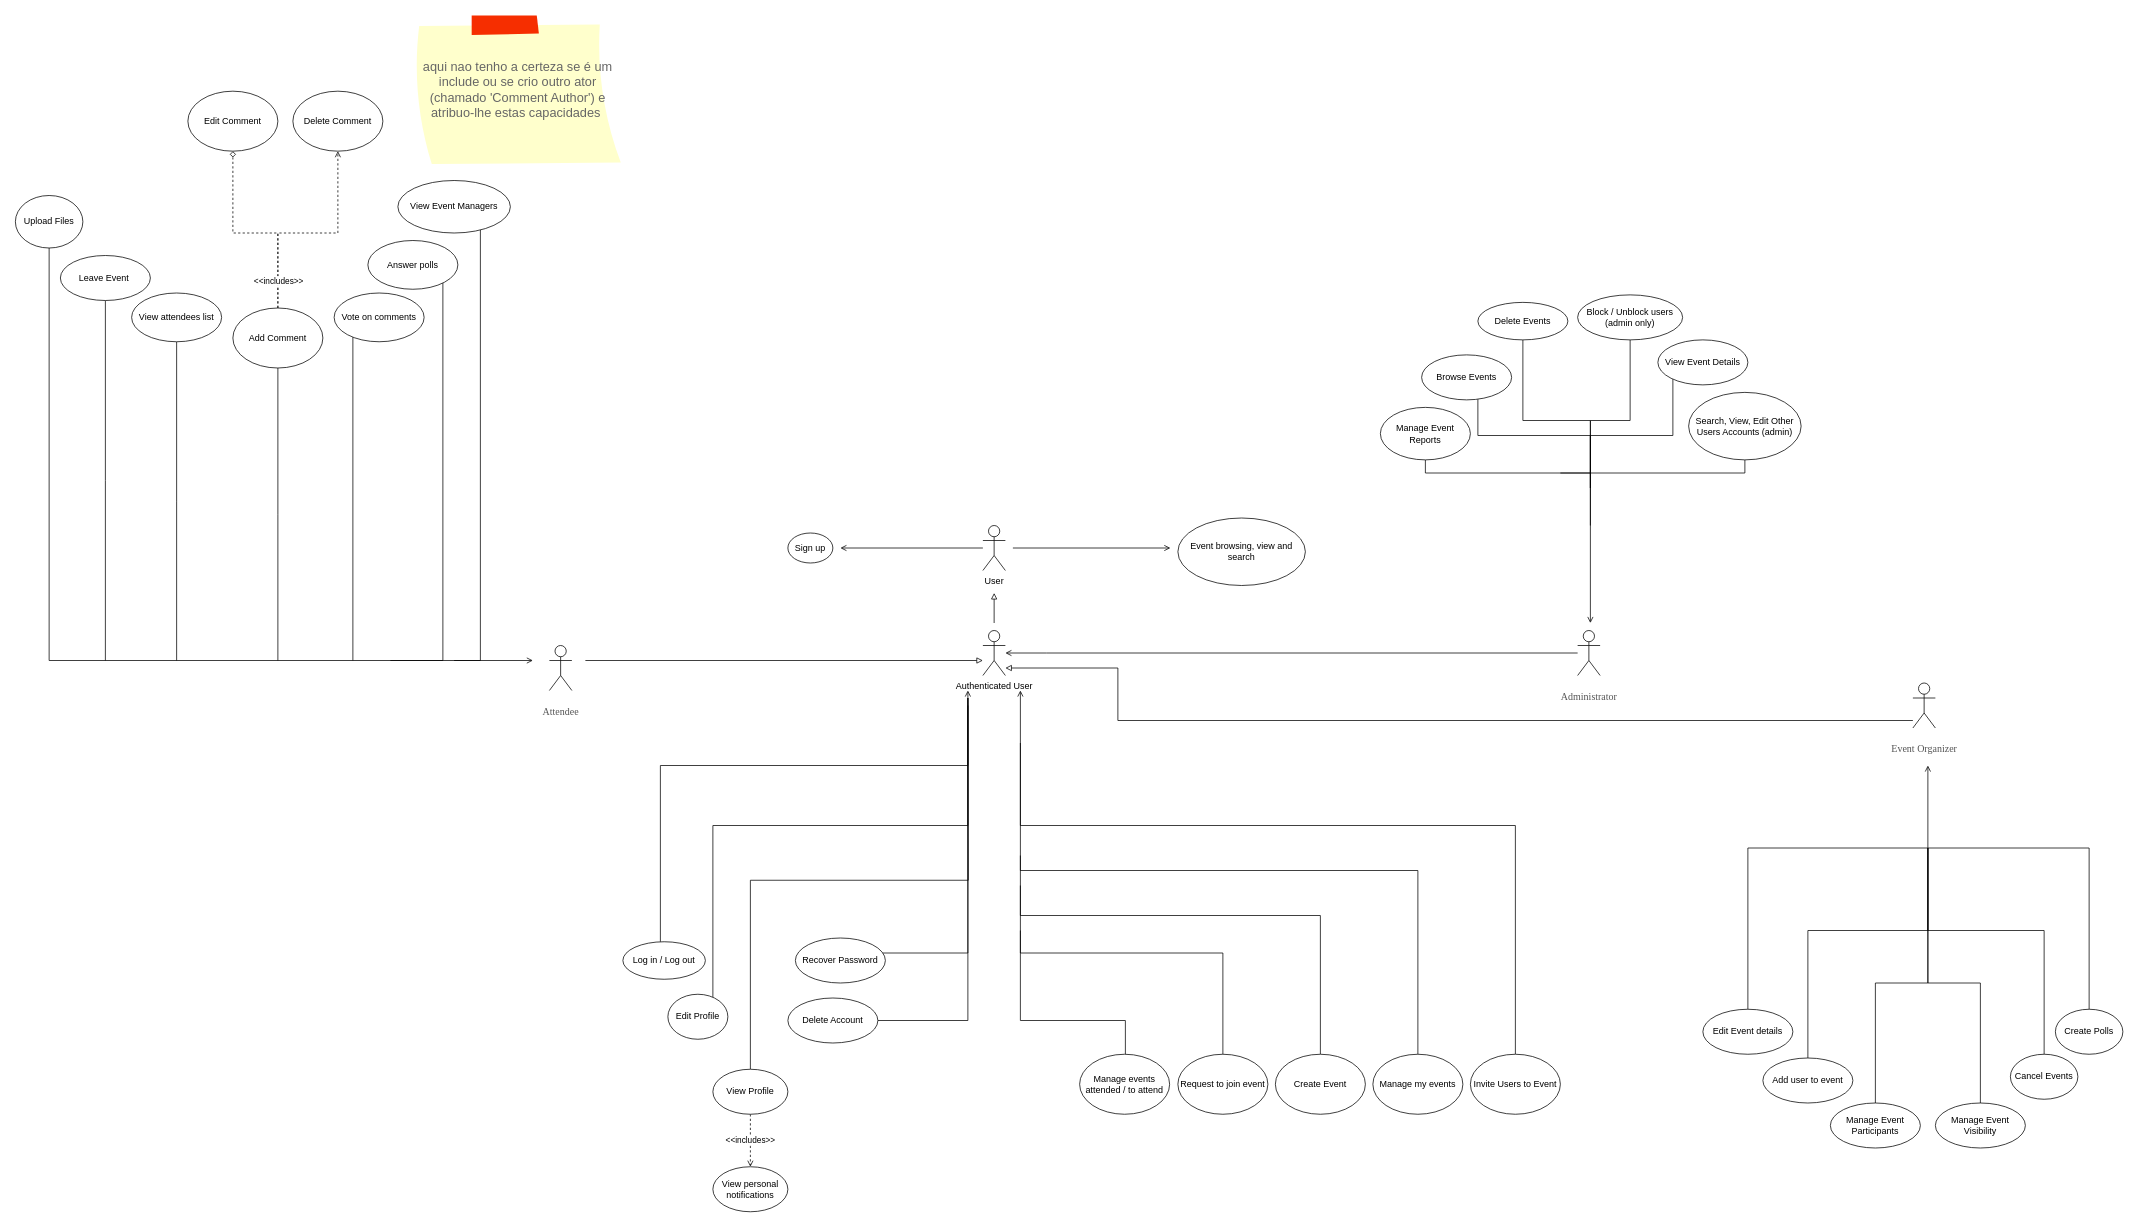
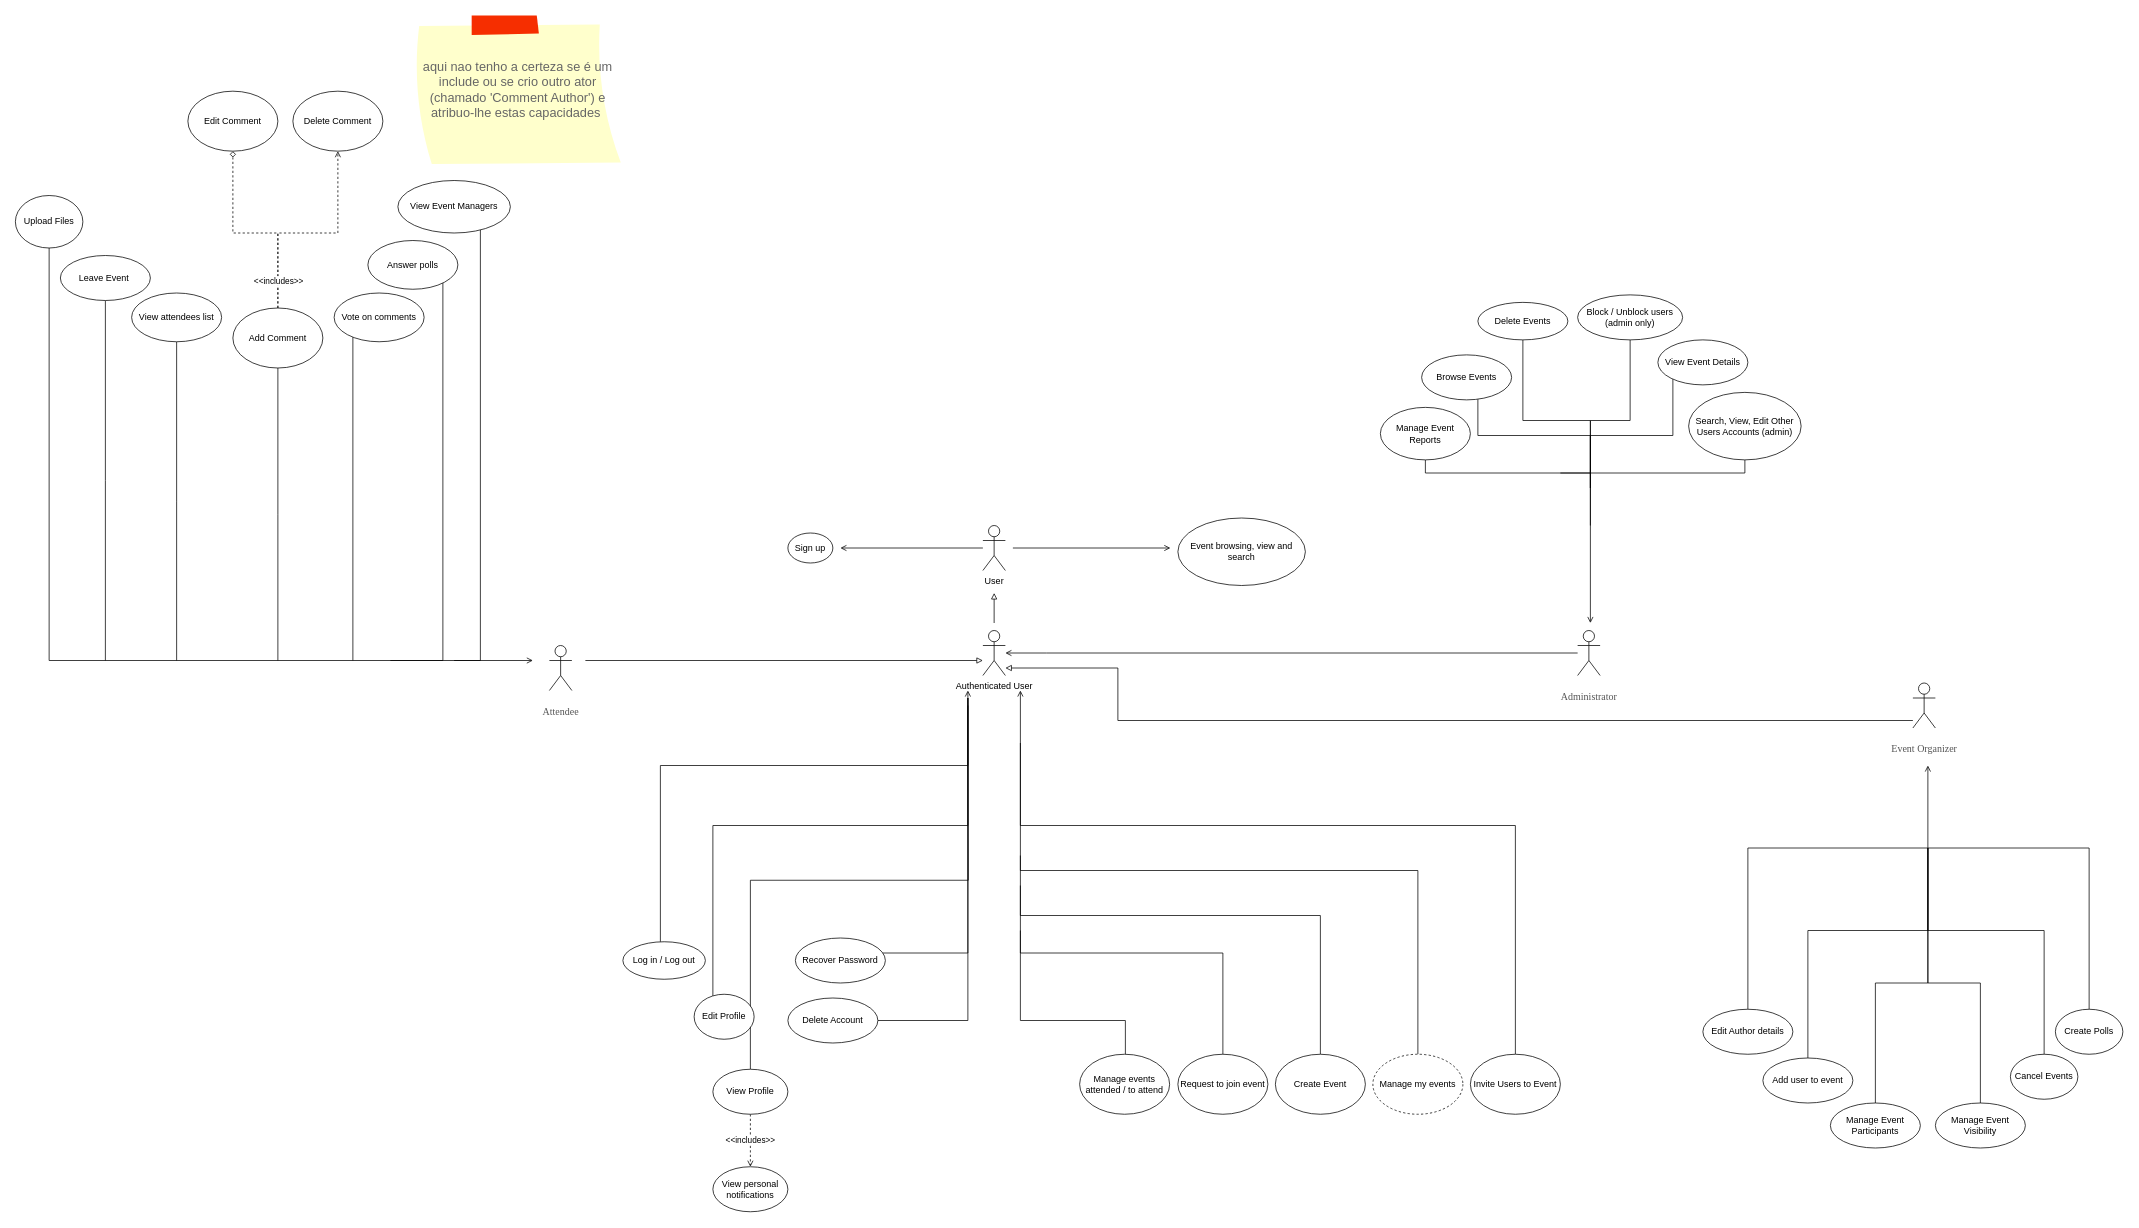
node "Edit Profile": moved (698, 1017) -> (724, 1017)
node "Edit Event details": label "Edit Event details" -> "Edit Author details"
node "Manage my events": style solid -> dashed
